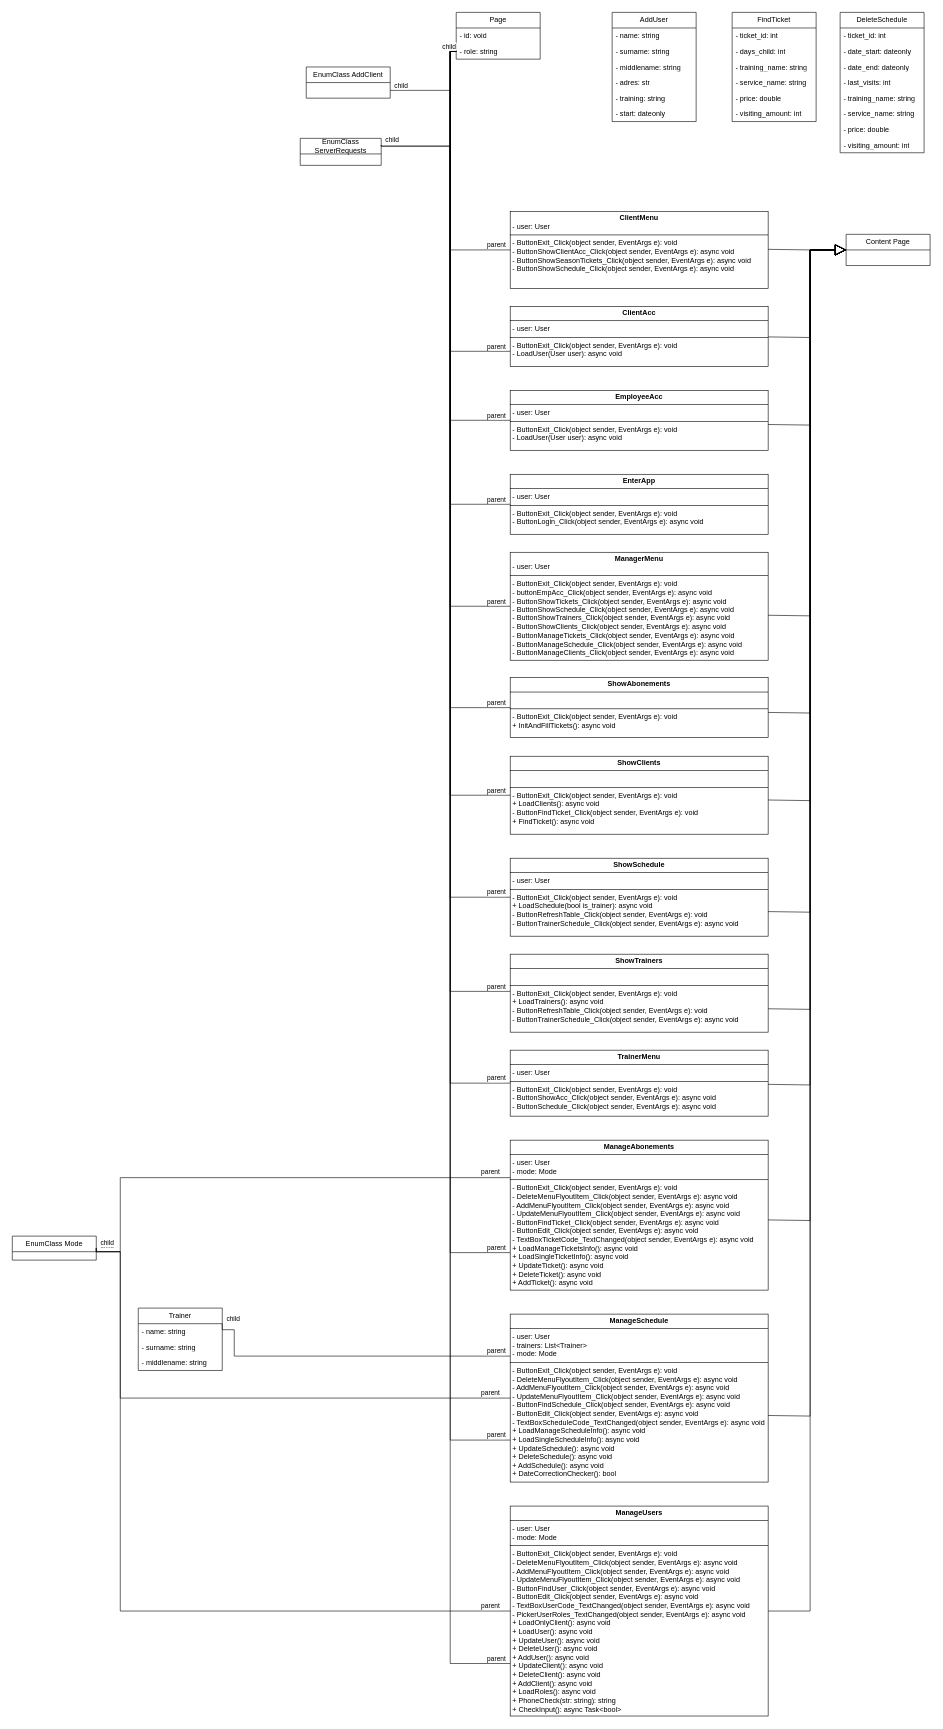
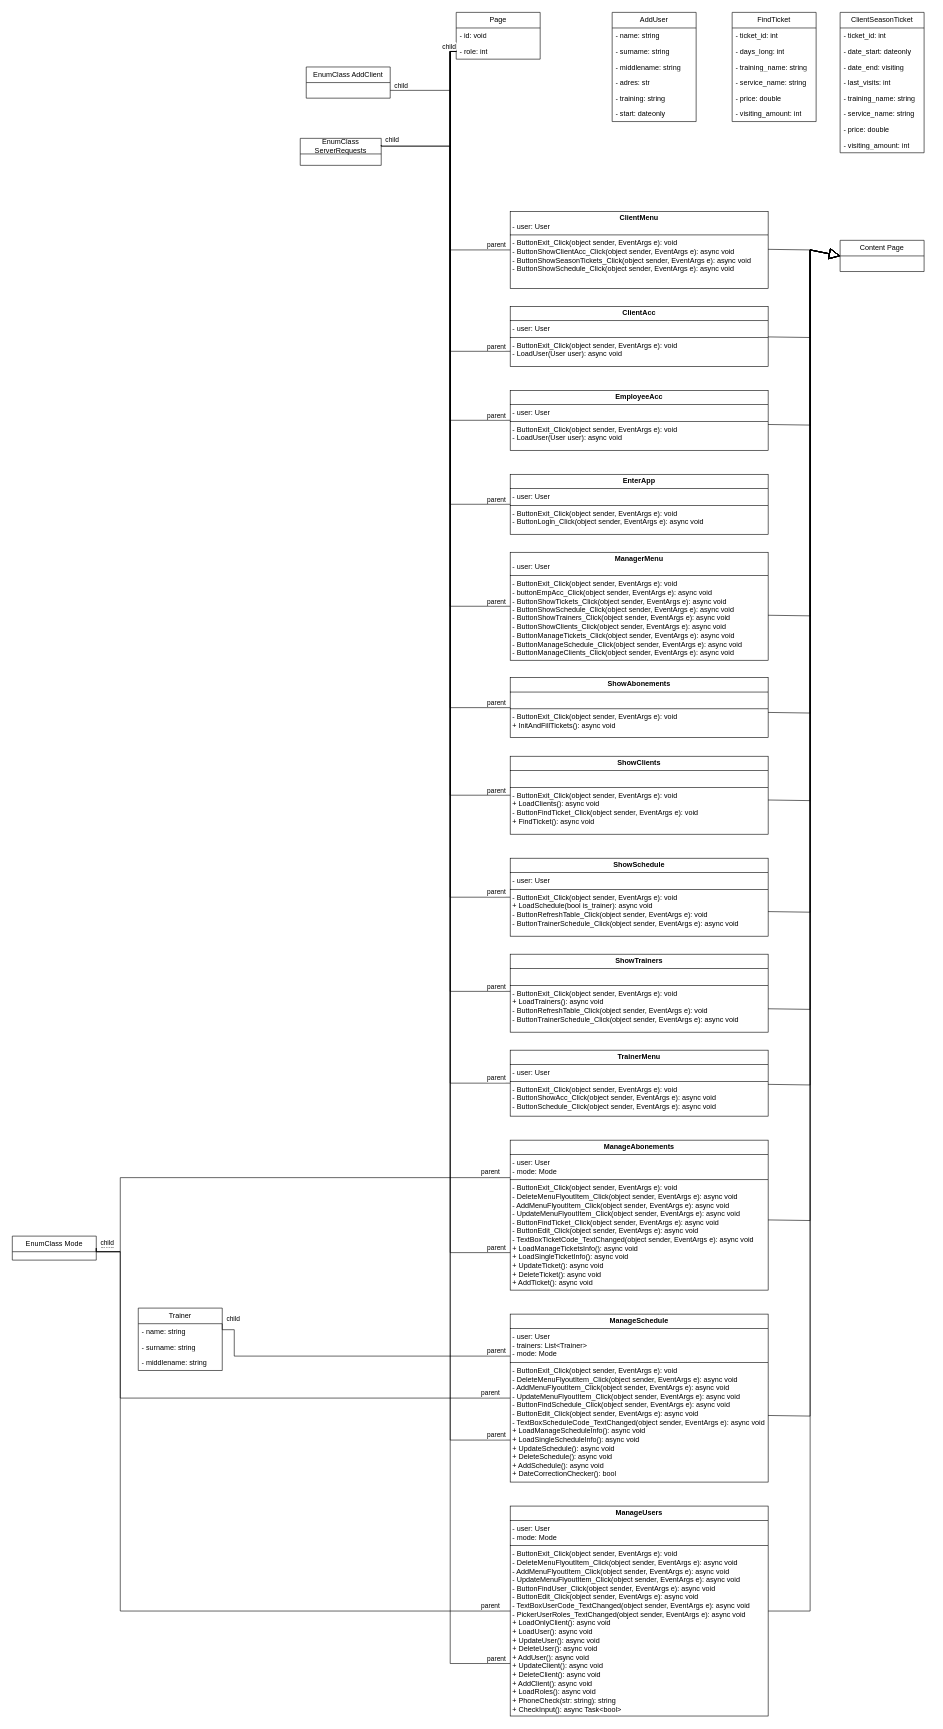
node "DeleteSchedule": label "DeleteSchedule" -> "ClientSeasonTicket"
node "- role: string": label "- role: string" -> "- role: int"
node "- days_child: int": label "- days_child: int" -> "- days_long: int"
node "- date_end: dateonly": label "- date_end: dateonly" -> "- date_end: visiting"
node "Content Page": moved (888, 250) -> (882, 256)
